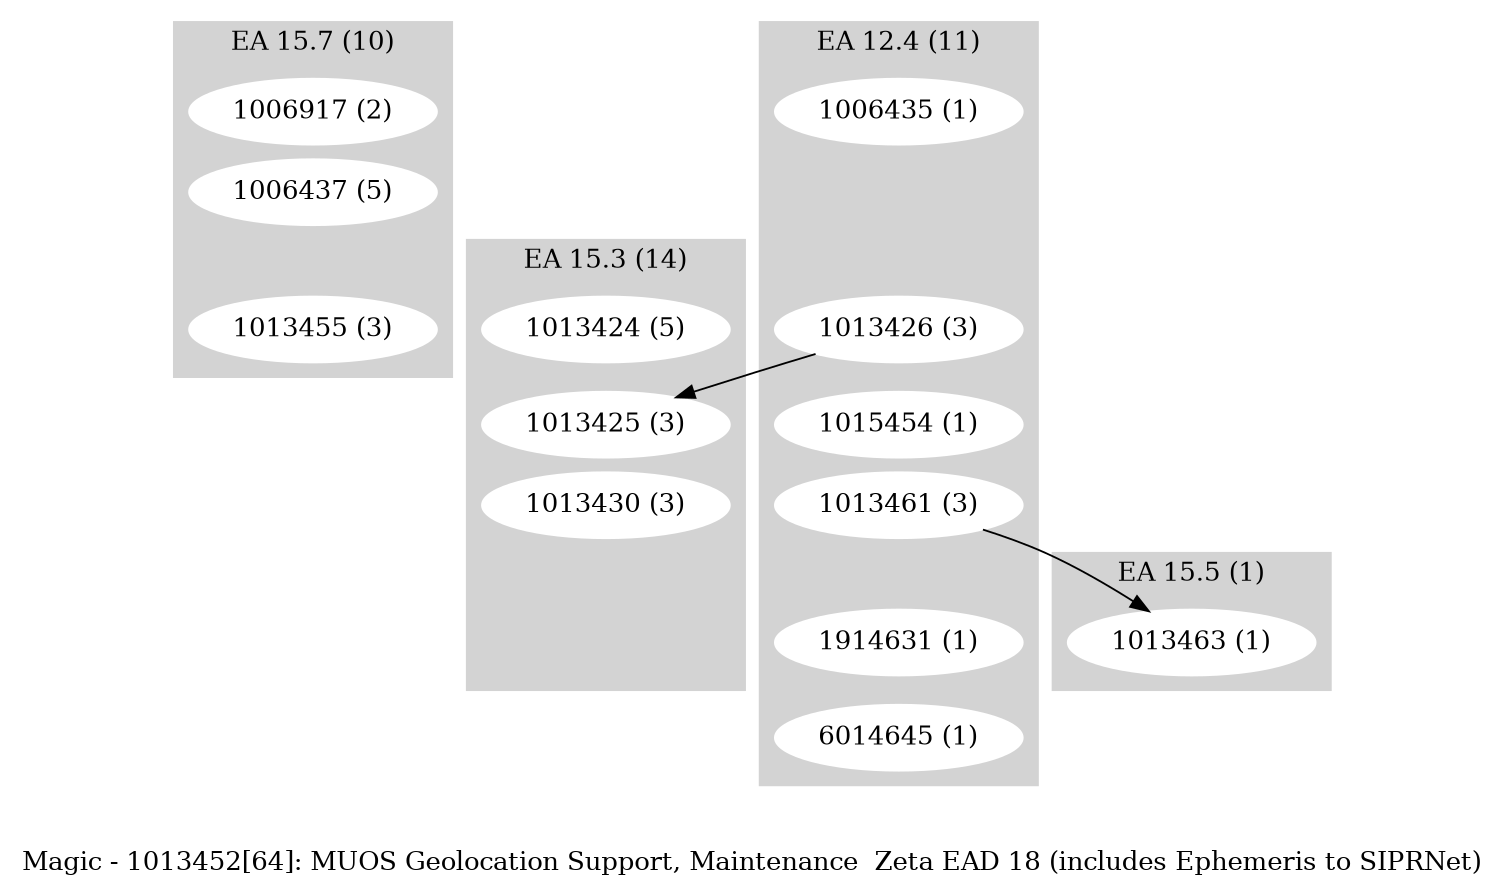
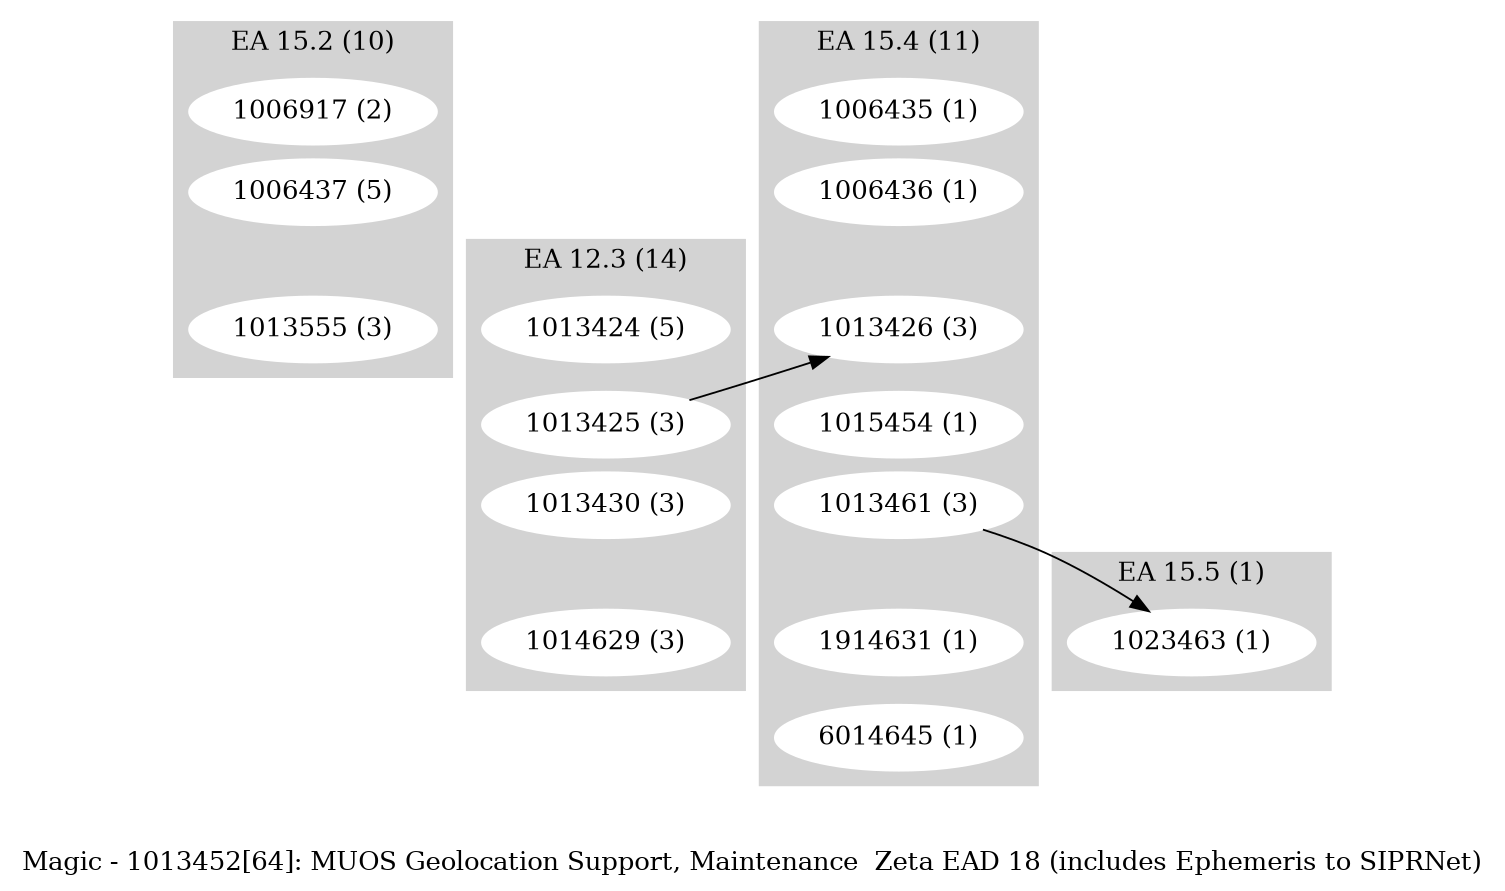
cluster "EA 15.7 (10)": label "EA 15.7 (10)" -> "EA 15.2 (10)"
cluster "EA 12.4 (11)": label "EA 12.4 (11)" -> "EA 15.4 (11)"
node "1006436 (1)": added
cluster "EA 15.3 (14)": label "EA 15.3 (14)" -> "EA 12.3 (14)"
node "1013455 (3)": label "1013455 (3)" -> "1013555 (3)"
edge "1013426 (3)" -> "1013425 (3)": reversed
node "1014629 (3)": added
node "1013463 (1)": label "1013463 (1)" -> "1023463 (1)"
